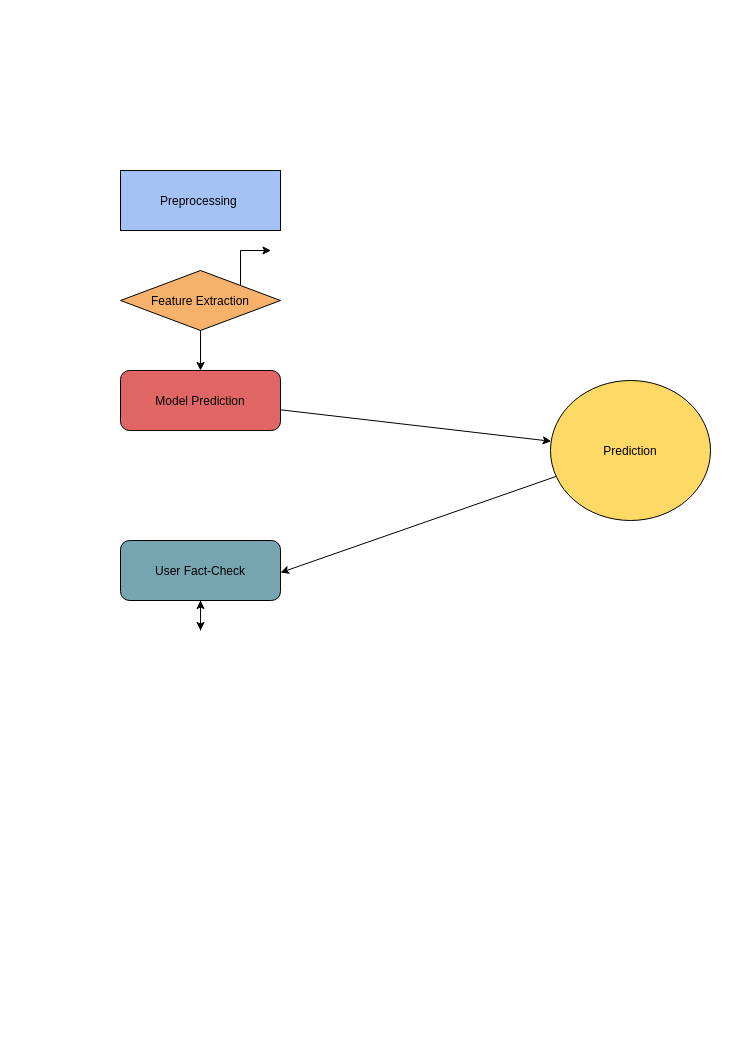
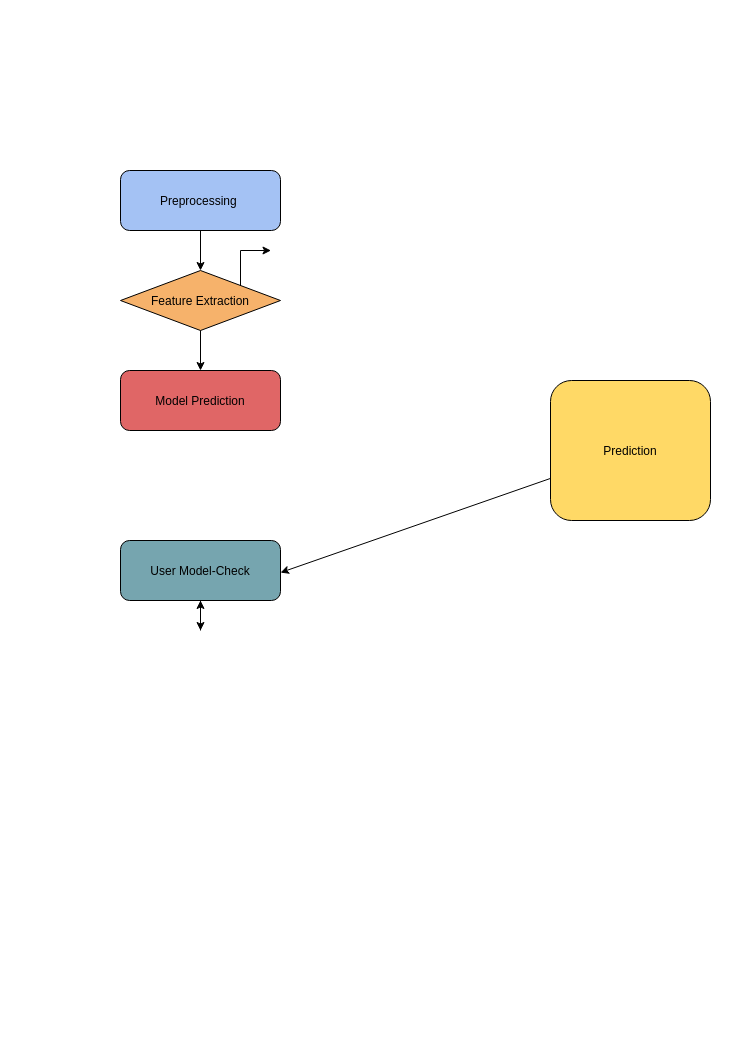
node "Preprocessing": shape rectangle -> rounded rectangle
edge "Preprocessing" -> "Feature Extraction": added
edge "Model Prediction" -> "Prediction": removed
node "Prediction": shape ellipse -> rounded rectangle
node "User Fact-Check": label "User Fact-Check" -> "User Model-Check"
